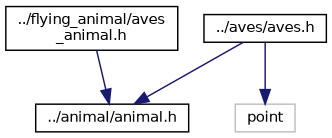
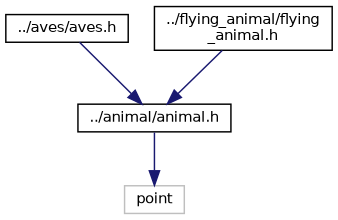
node "../flying_animal/aves _animal.h": label "../flying_animal/aves _animal.h" -> "../flying_animal/flying _animal.h"
edge "../aves/aves.h" -> "point": now "../animal/animal.h" -> "point"
